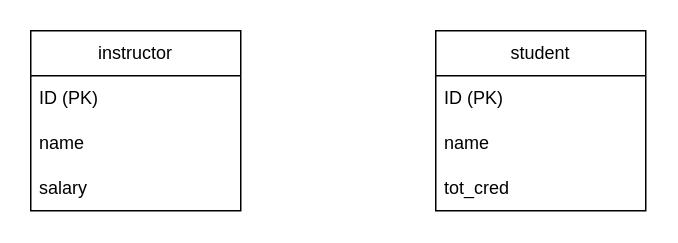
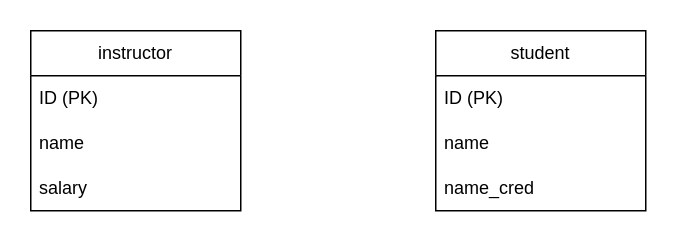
node "tot_cred": label "tot_cred" -> "name_cred"
